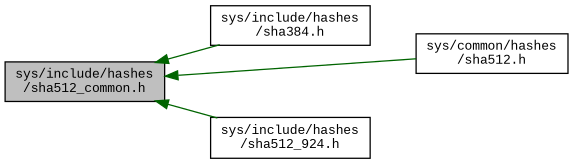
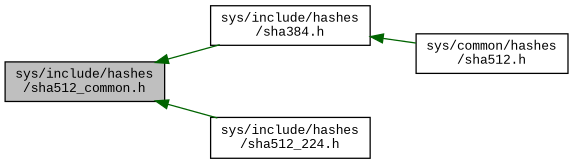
edge "sys/common/hashes /sha512.h" -> "sys/include/hashes /sha512_common.h": now "sys/common/hashes /sha512.h" -> "sys/include/hashes /sha384.h"
node "sys/include/hashes /sha512_924.h": label "sys/include/hashes /sha512_924.h" -> "sys/include/hashes /sha512_224.h"
